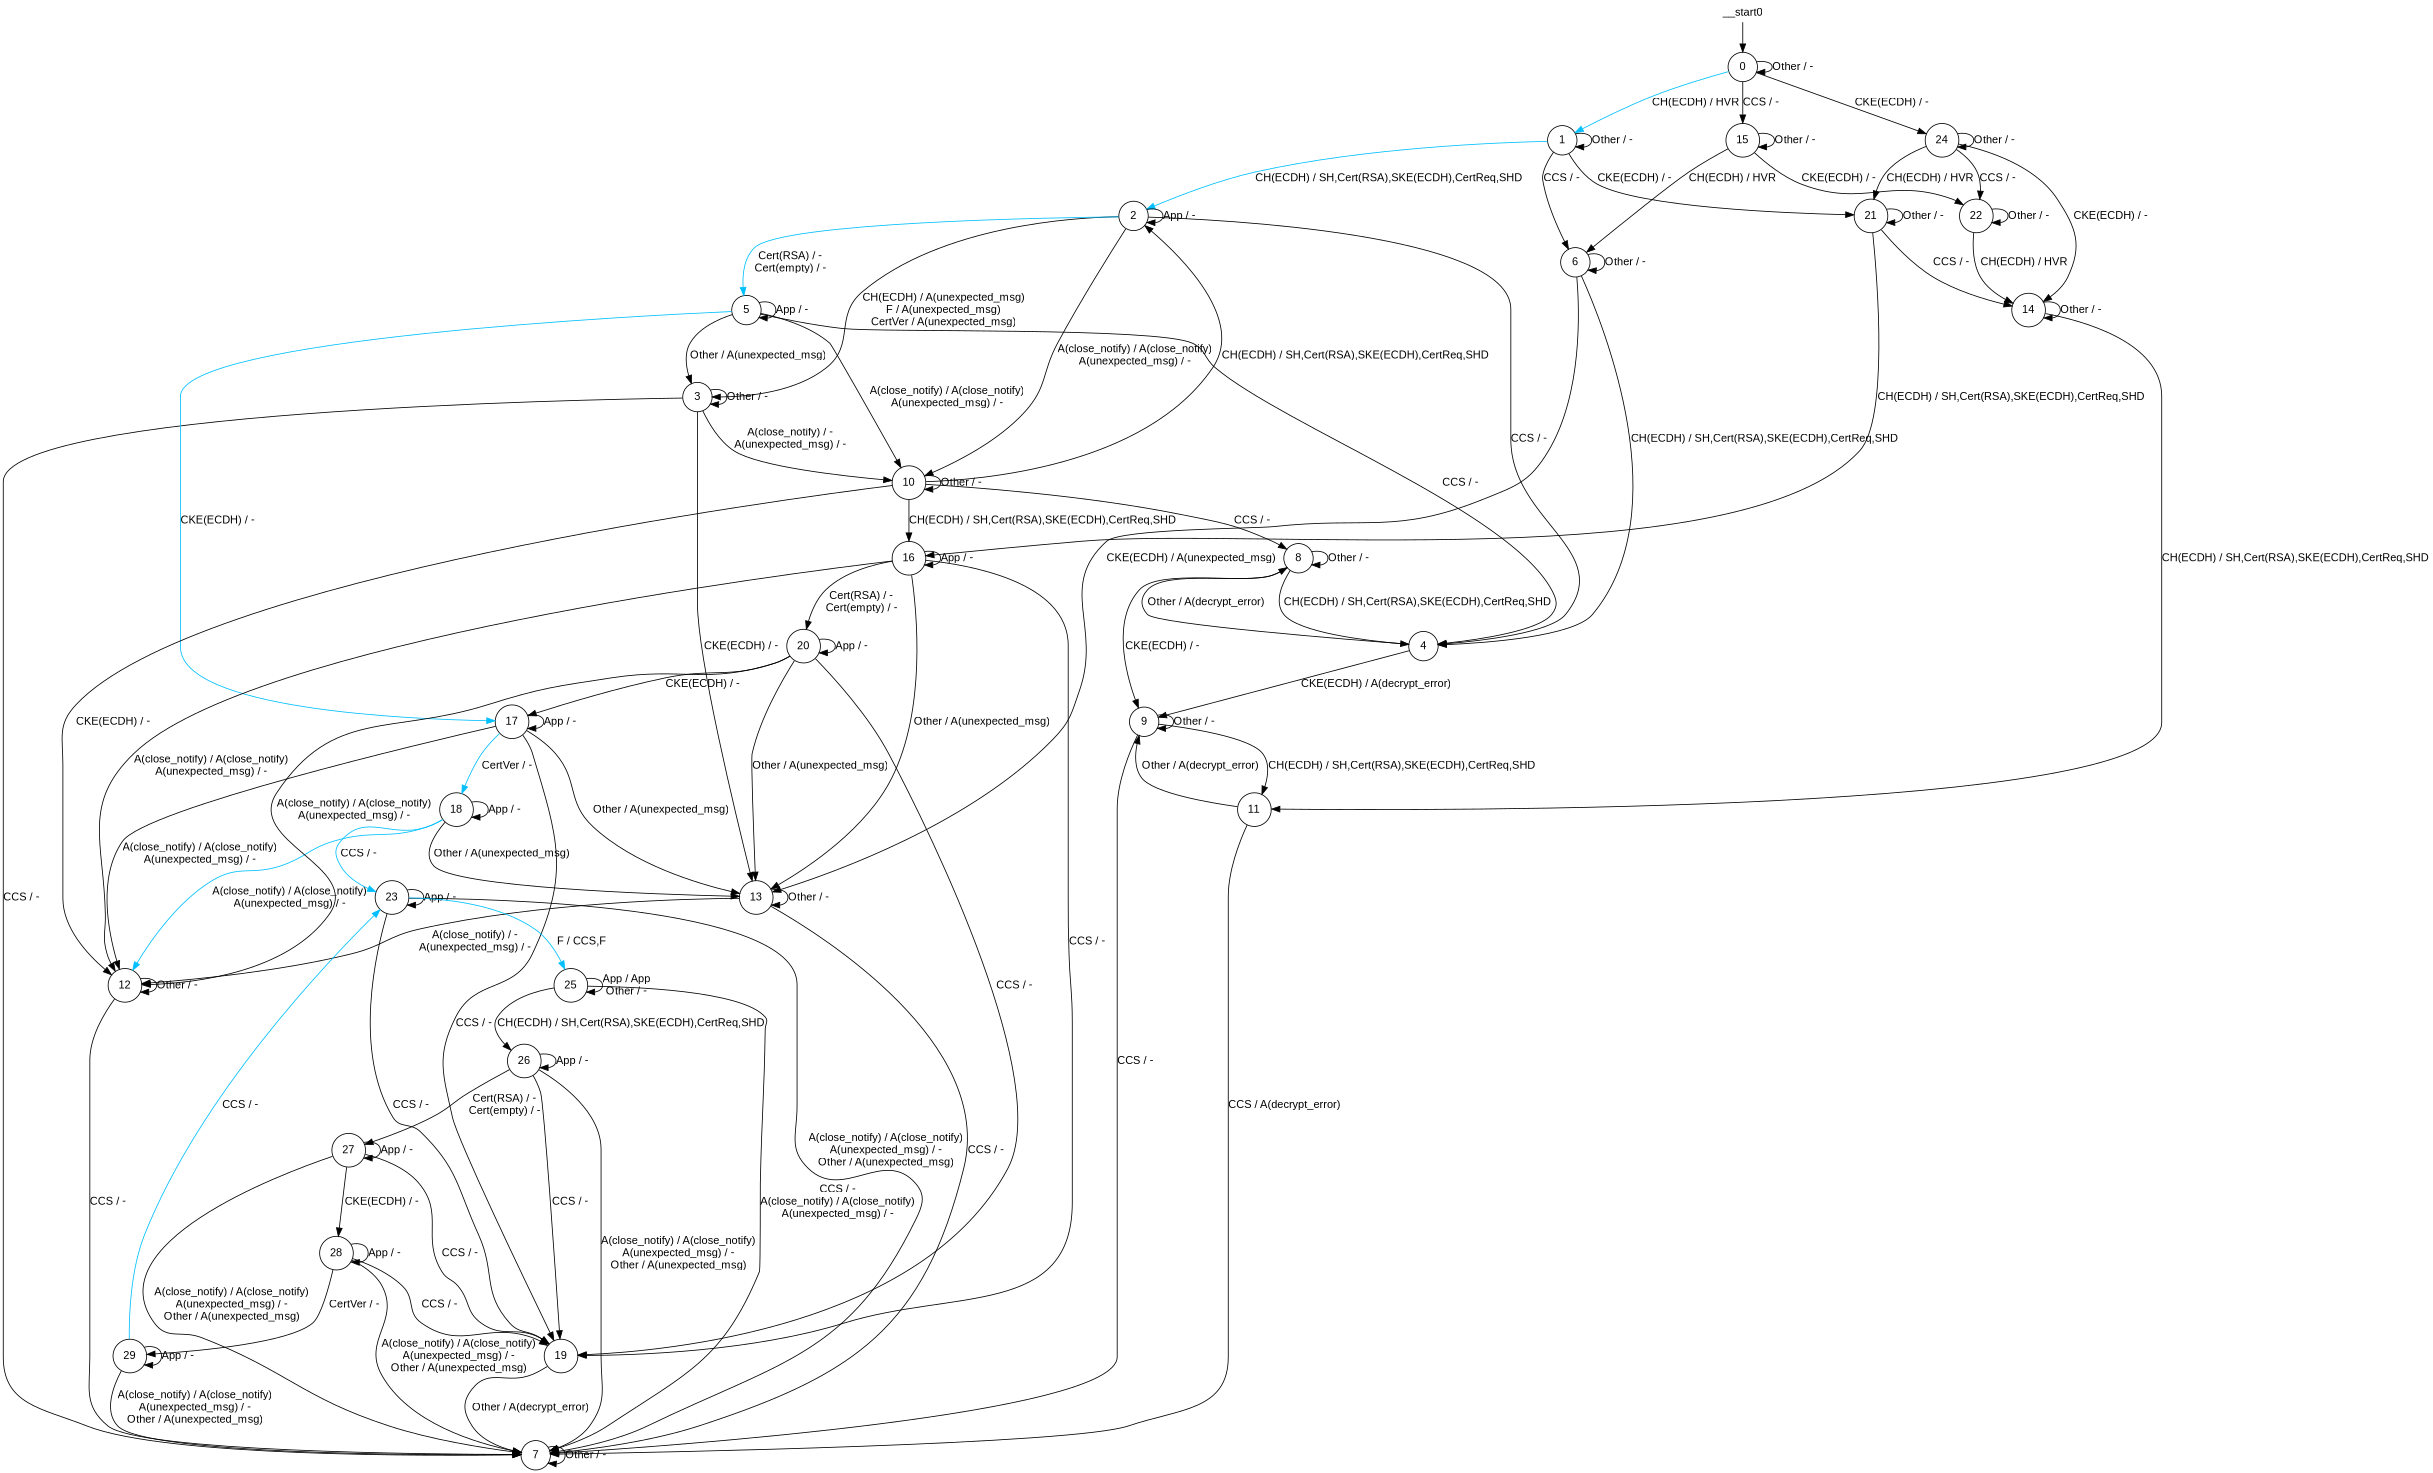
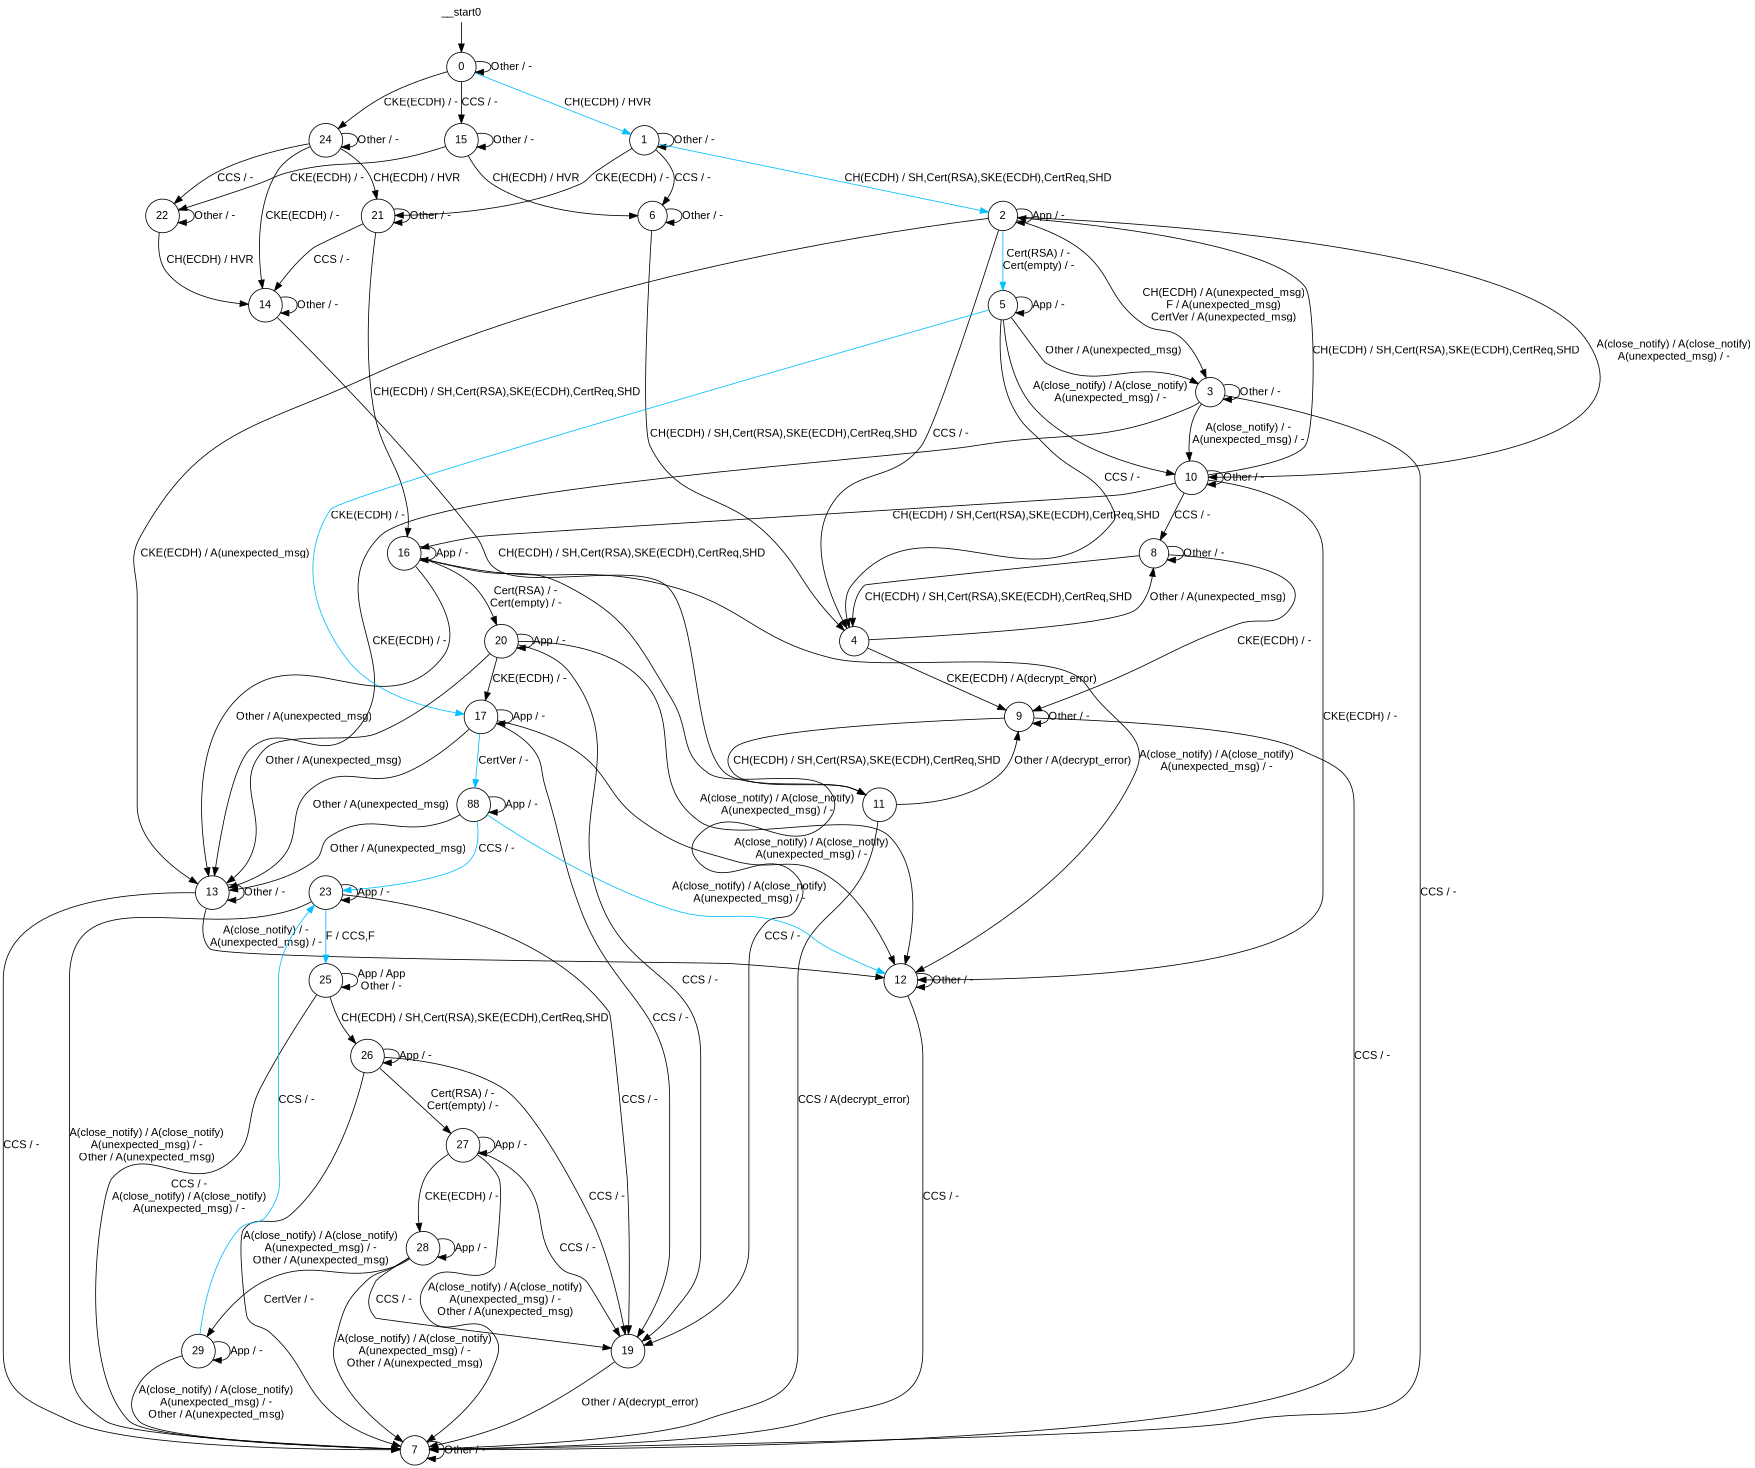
edge "6" -> "13": now "2" -> "13"
edge "4" -> "8": label "Other / A(decrypt_error)" -> "Other / A(unexpected_msg)"
node "18": label "18" -> "88"
